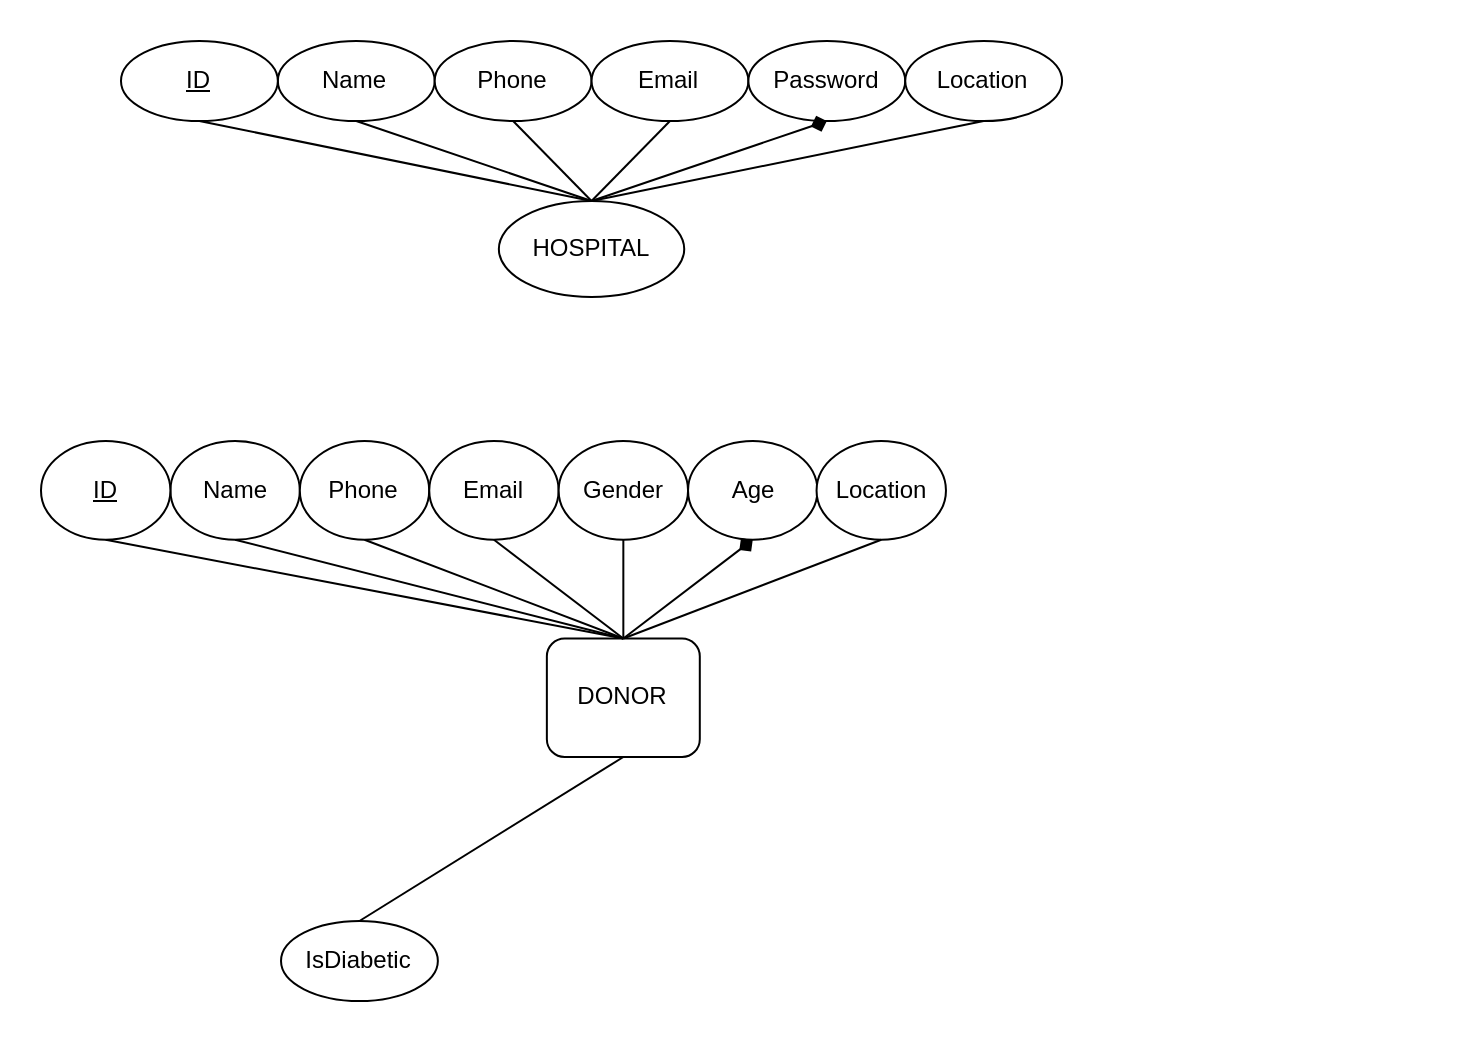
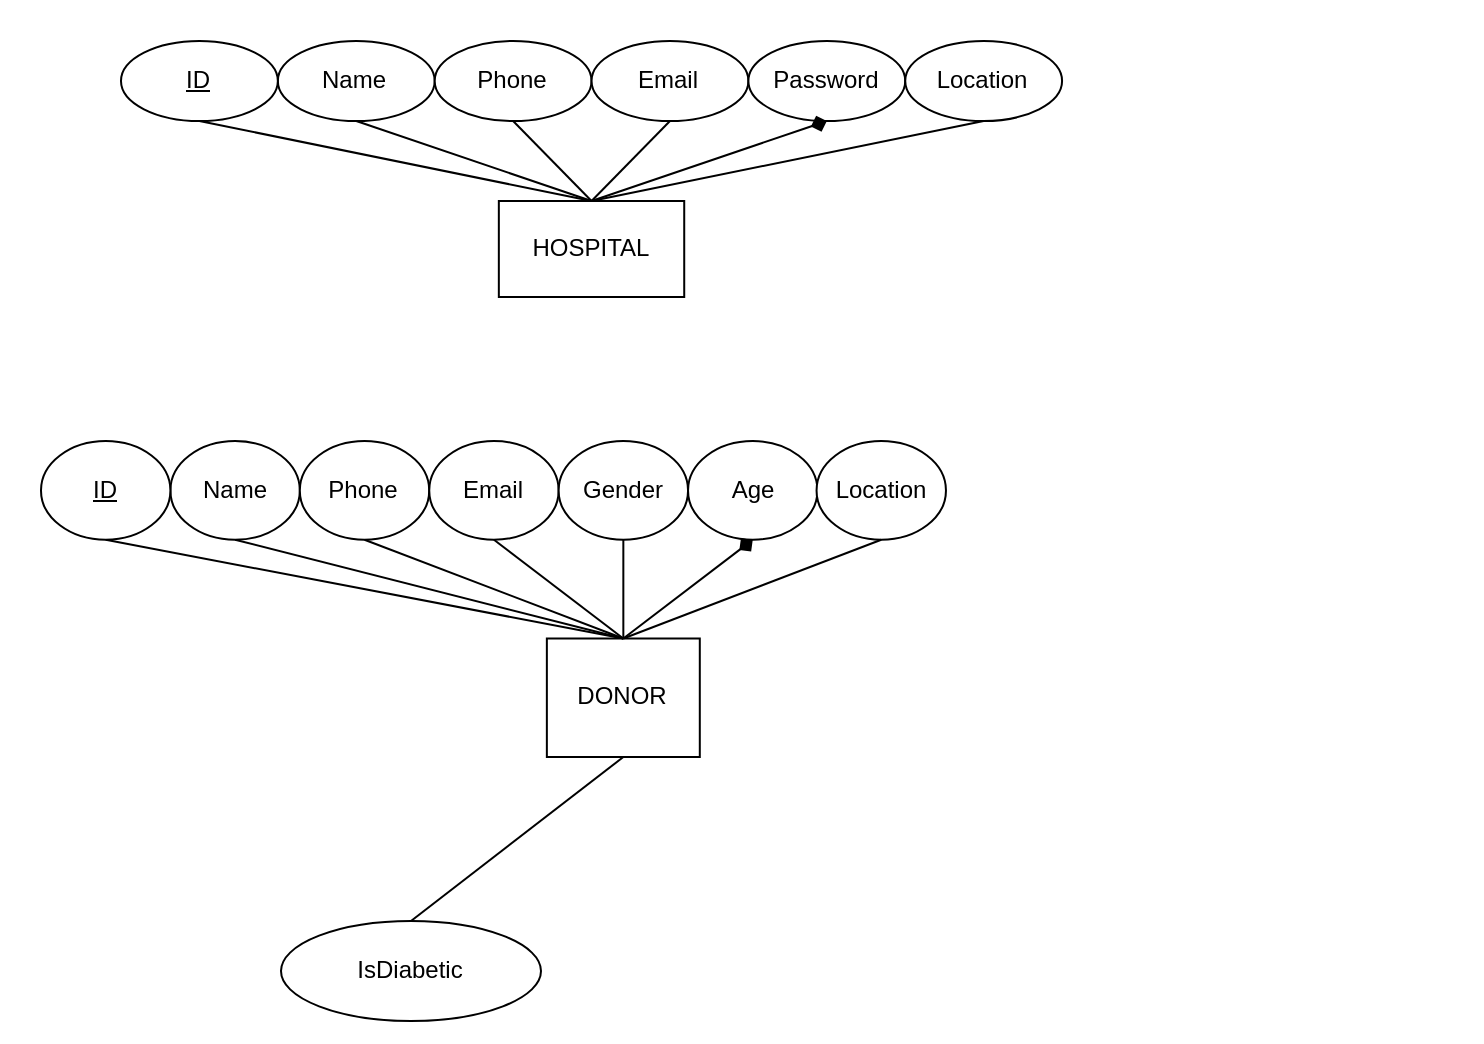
node "HOSPITAL": shape ellipse -> rectangle
node "DONOR": shape rounded rectangle -> rectangle
node "IsDiabetic": size 157x80 -> 260x100
